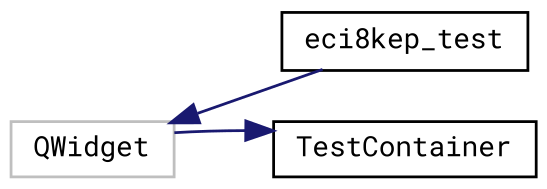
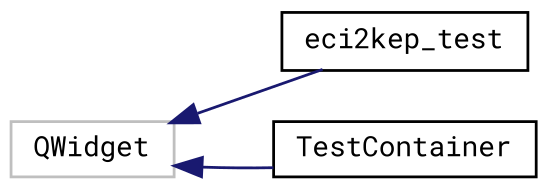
node "eci8kep_test": label "eci8kep_test" -> "eci2kep_test"
edge "QWidget" -> "TestContainer": reversed
